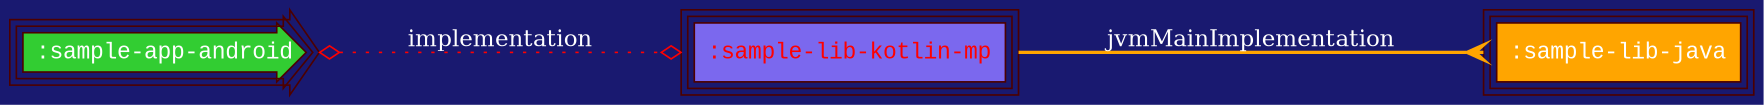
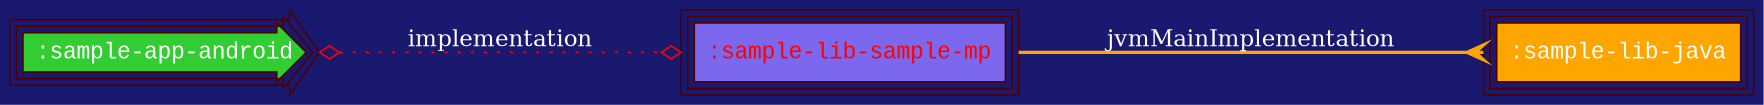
node ":sample-lib-kotlin-mp": label ":sample-lib-kotlin-mp" -> ":sample-lib-sample-mp"
